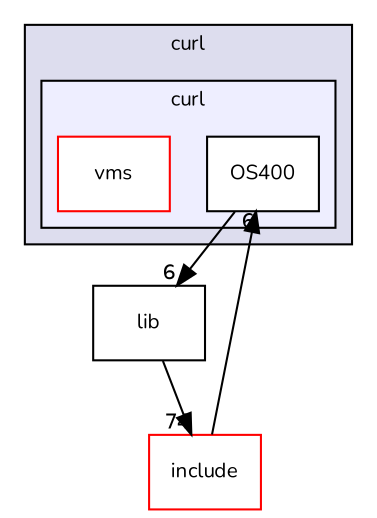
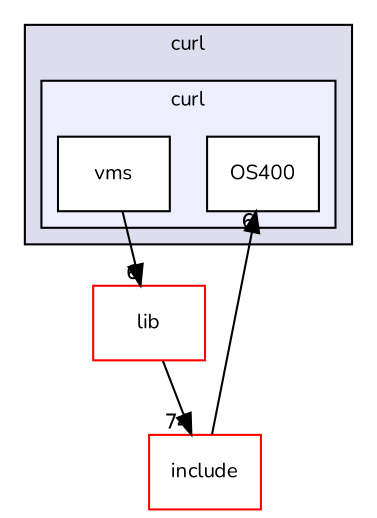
node "vms": color red -> black
edge "OS400" -> "lib": now "vms" -> "lib"
node "lib": color black -> red
